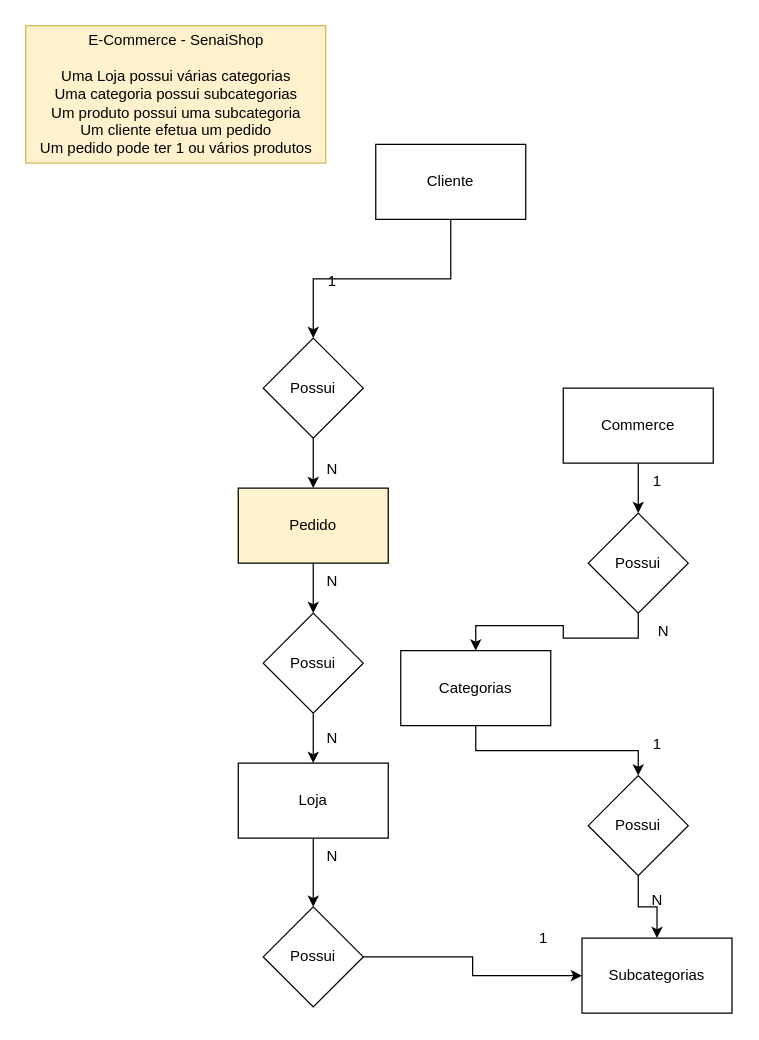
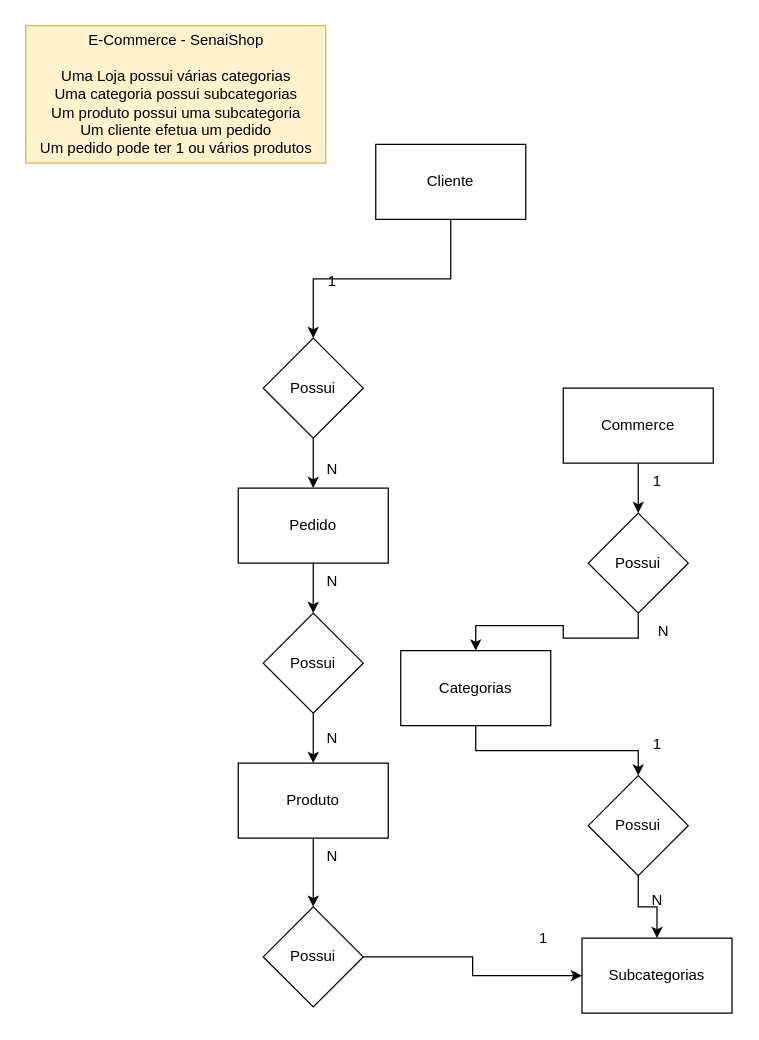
node "Pedido": fillcolor #fff2cc -> #ffffff
node "Loja": label "Loja" -> "Produto"
